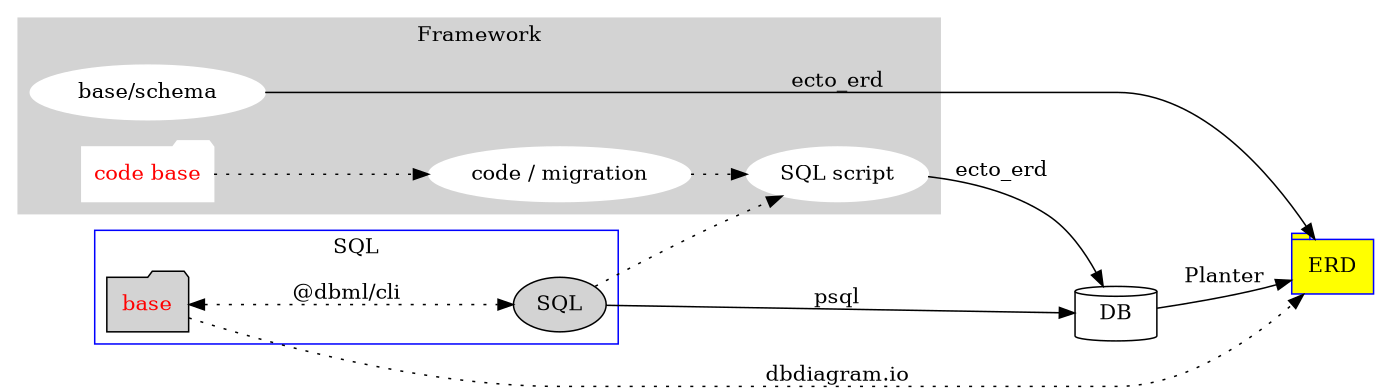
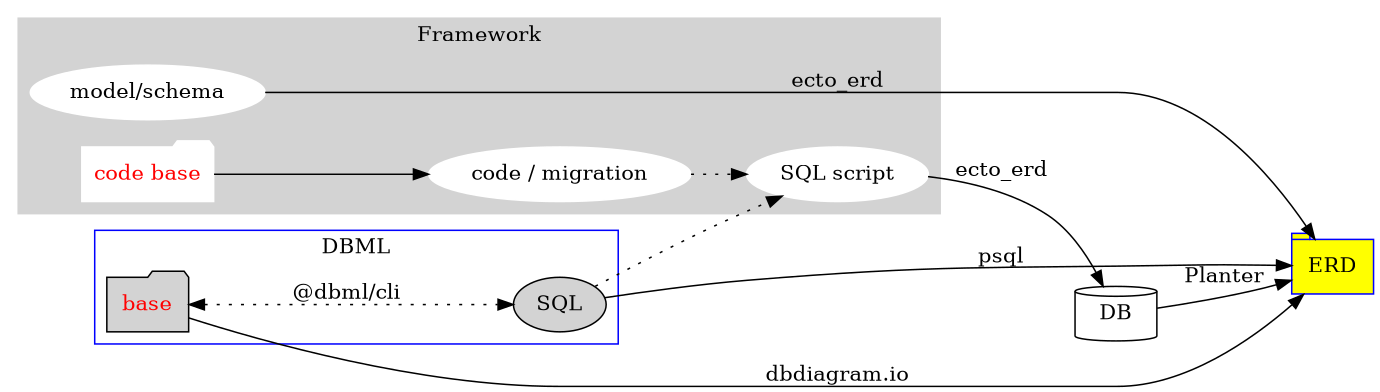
node "base/schema": label "base/schema" -> "model/schema"
edge "code base" -> "code / migration": style dotted -> solid
cluster "SQL": label "SQL" -> "DBML"
edge "SQL" -> "DB": now "SQL" -> "ERD"
edge "base" -> "ERD": style dotted -> solid
